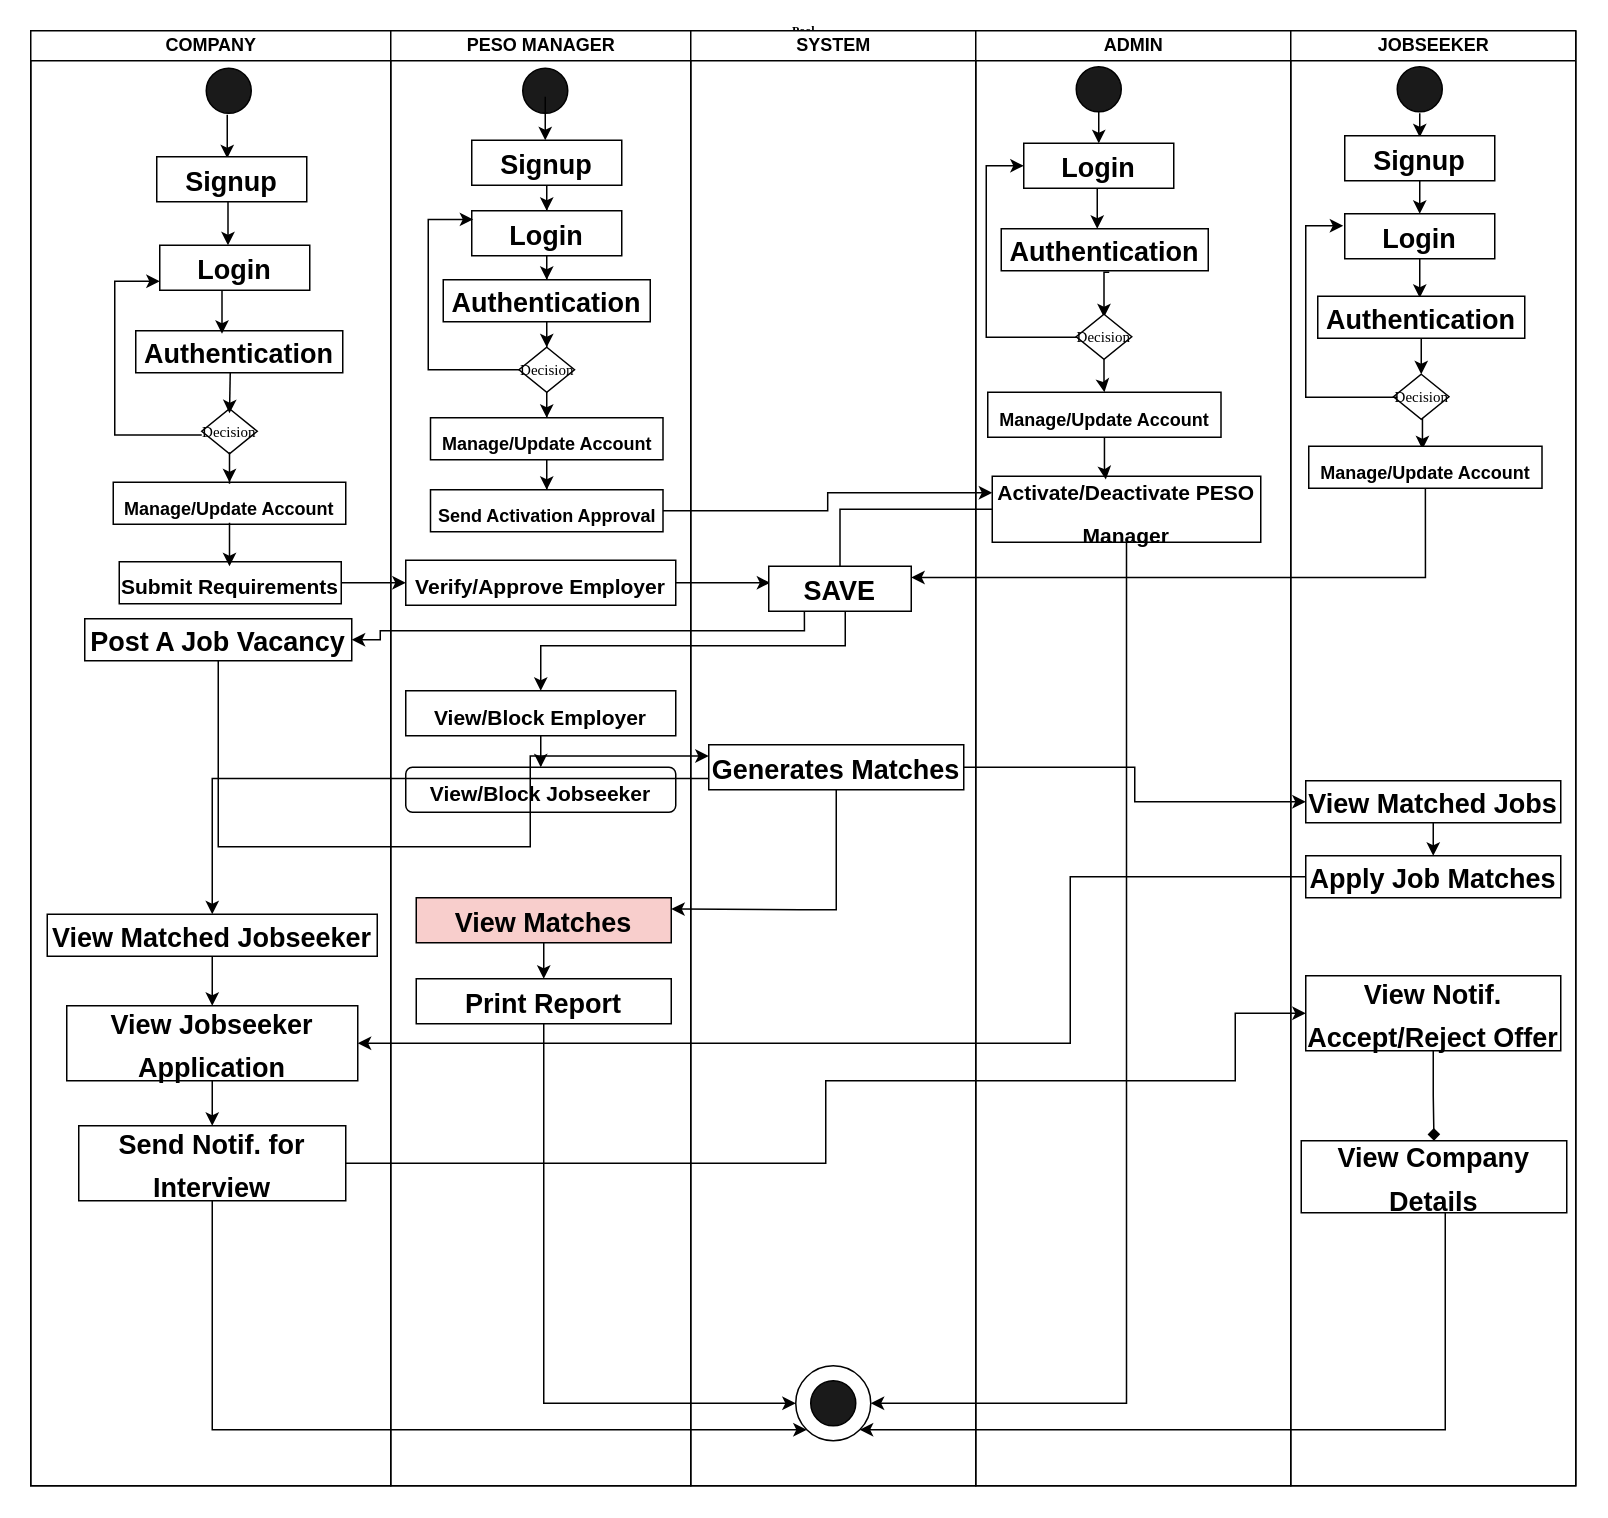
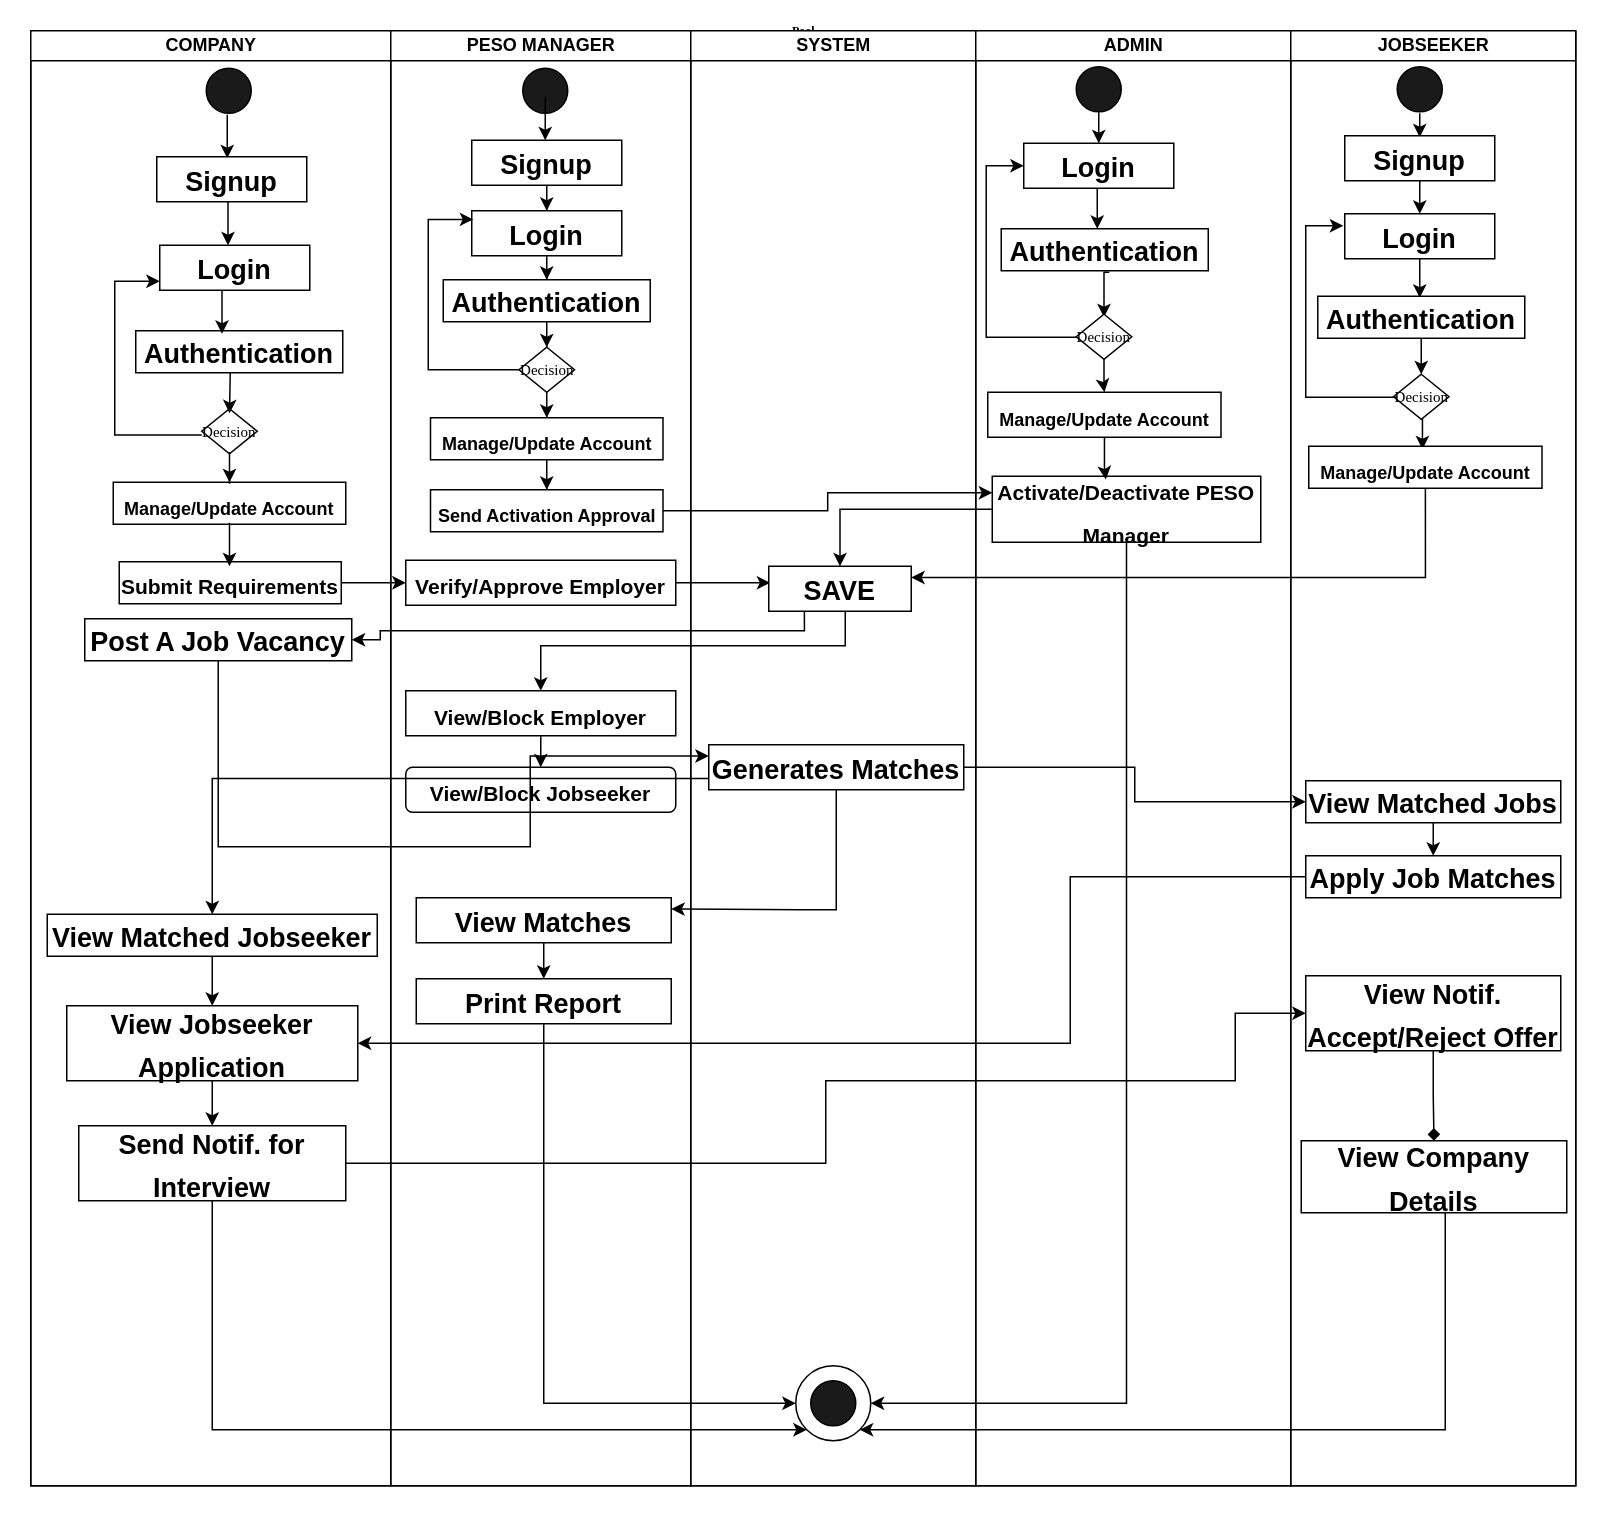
edge "Activate/Deactivate PESO Manager" -- "SAVE": arrowhead none -> classic
node "View Matches": fillcolor #f8cecc -> #ffffff
